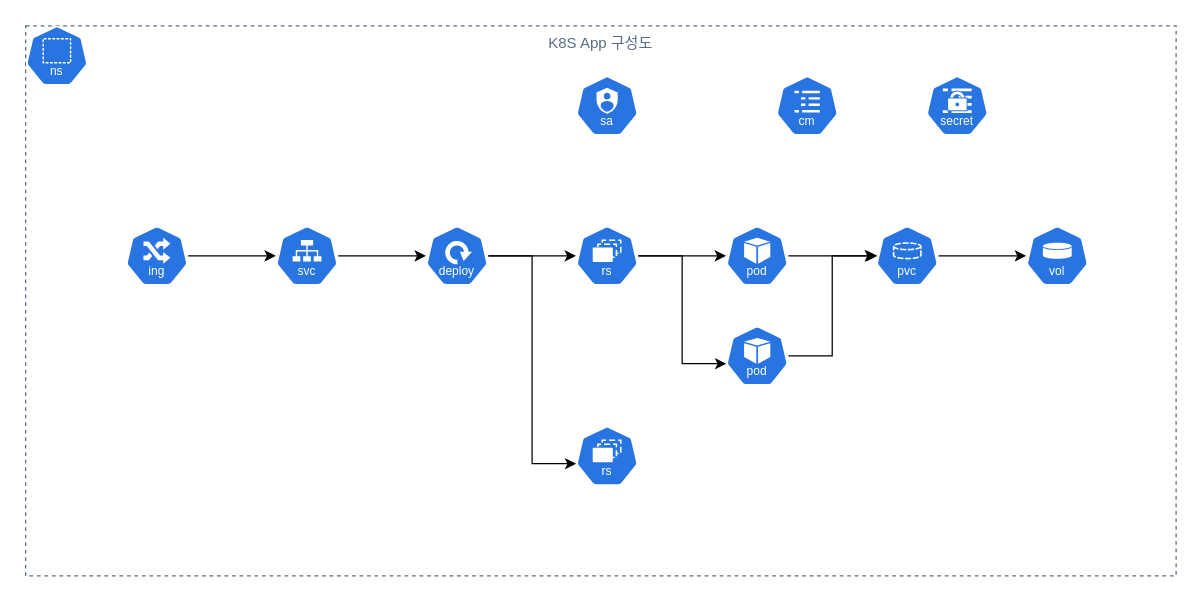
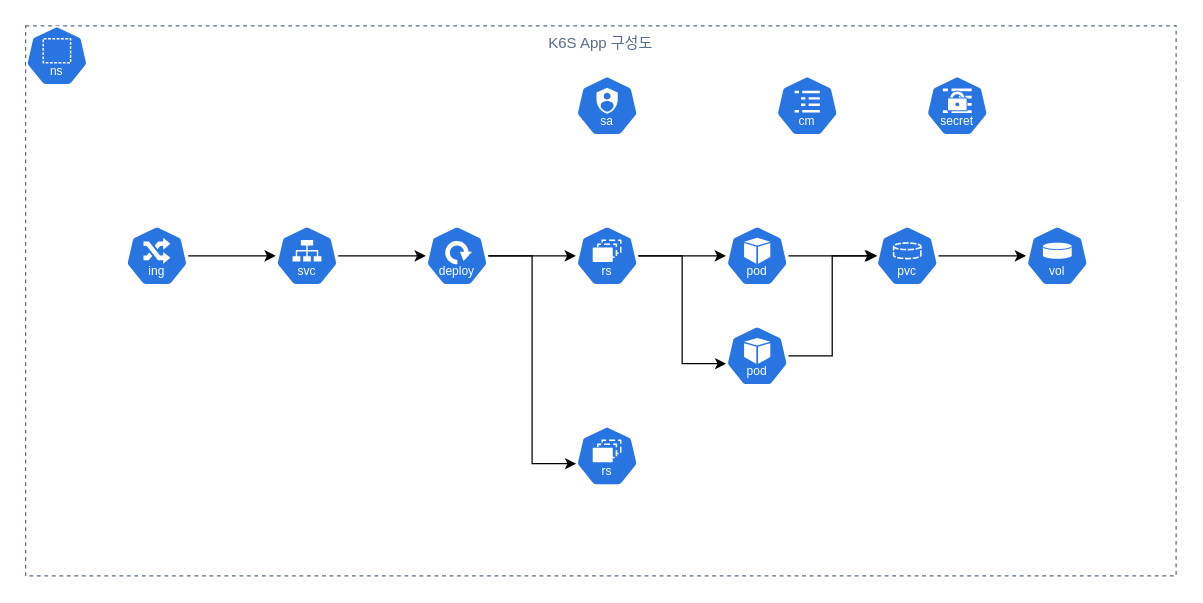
node "K8S App 구성도": label "K8S App 구성도" -> "K6S App 구성도"
